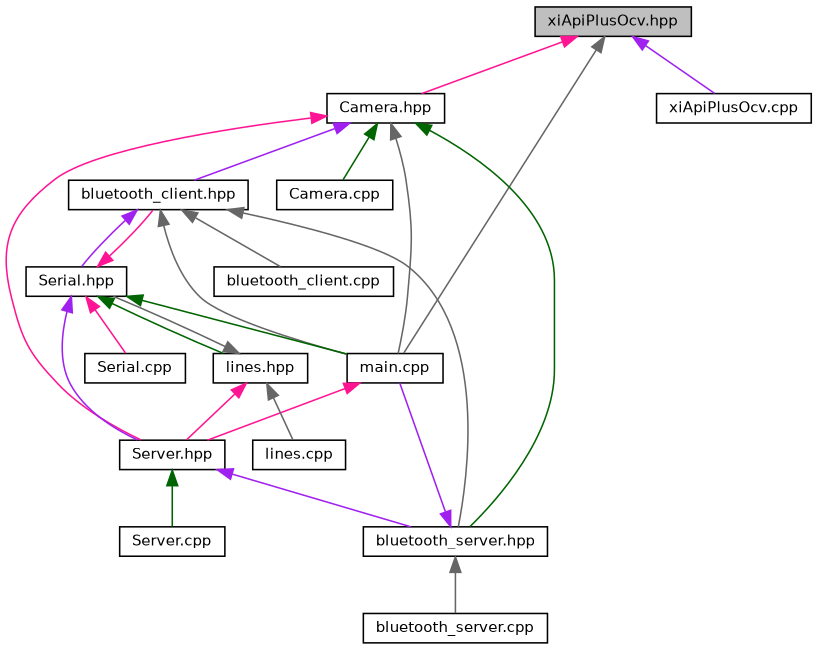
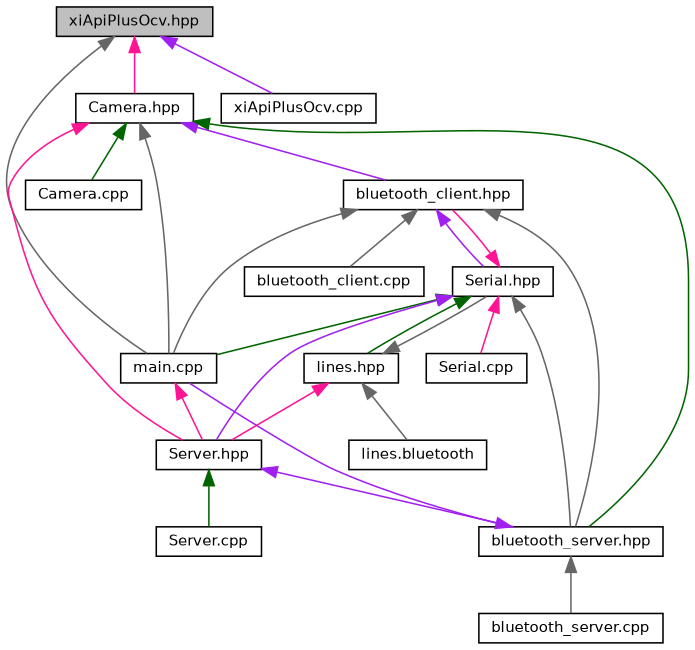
edge "bluetooth_server.hpp" -> "Serial.hpp": added
node "lines.cpp": label "lines.cpp" -> "lines.bluetooth"
